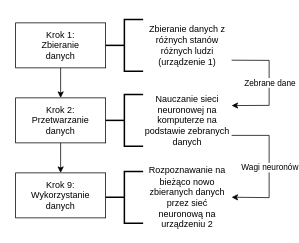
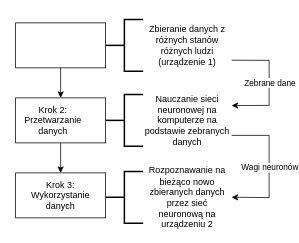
node "Krok 1: Zbieranie danych": removed
node "Krok 2: Przetwarzanie danych": moved (60, 120) -> (53, 120)
node "Krok 9: Wykorzystanie danych": label "Krok 9: Wykorzystanie danych" -> "Krok 3: Wykorzystanie danych"
